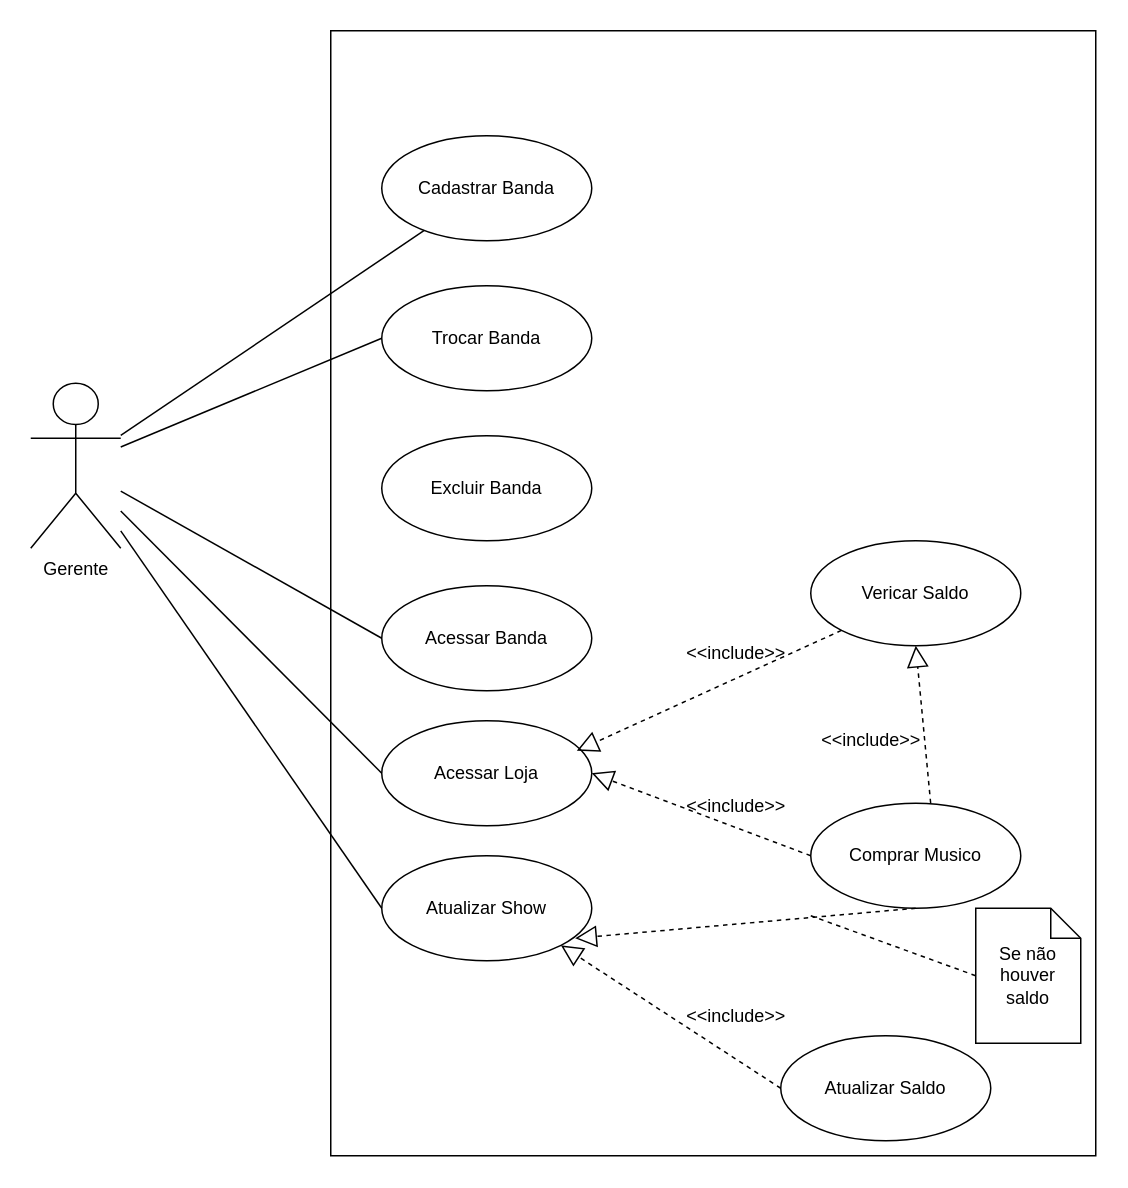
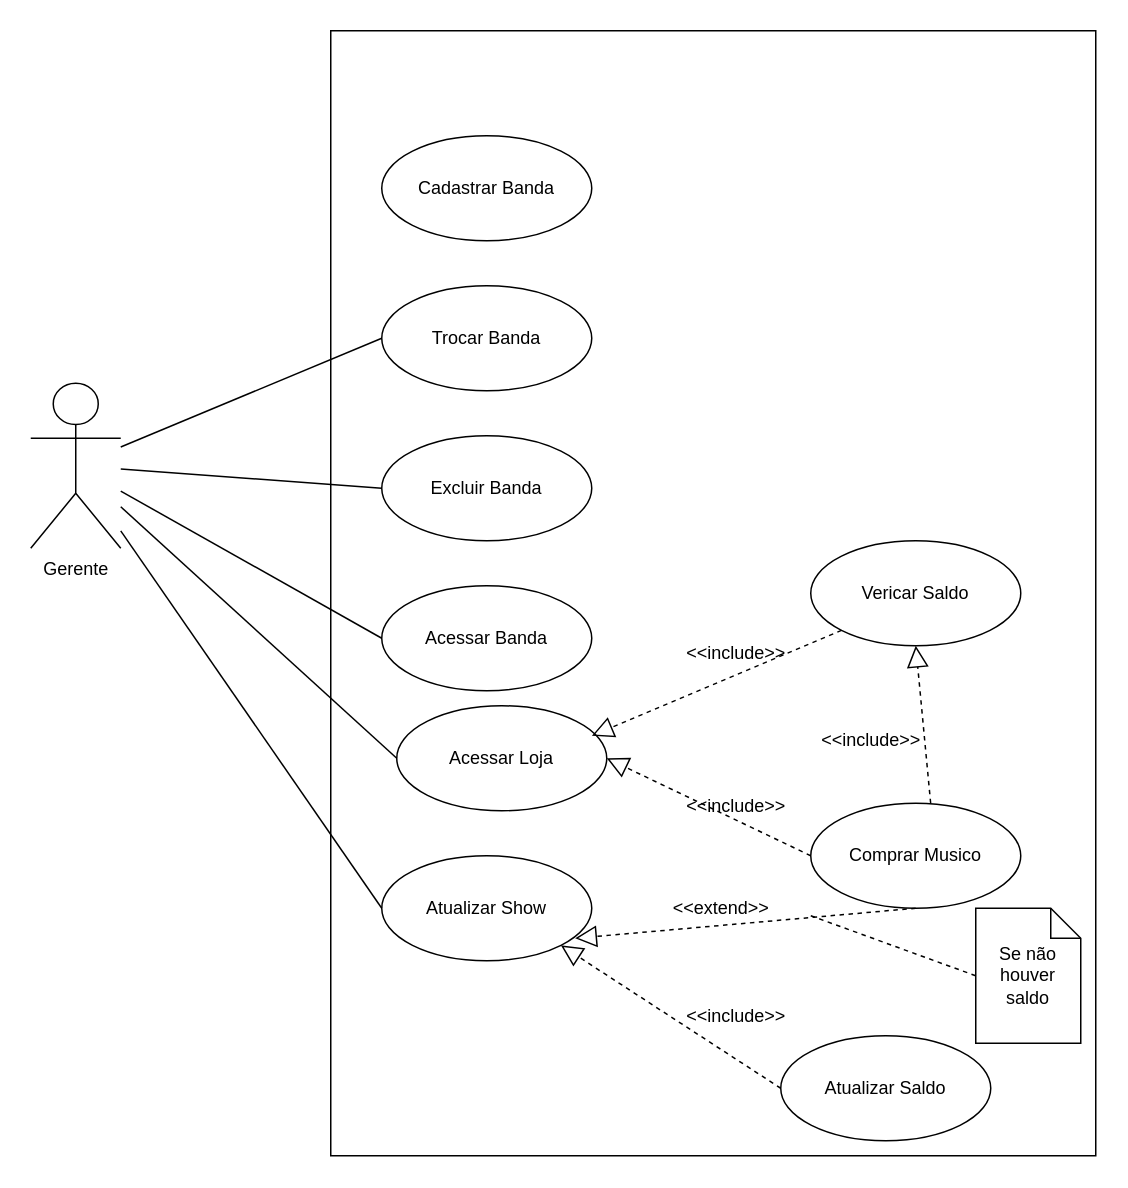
edge "Cadastrar Banda" -- "Gerente": now "Excluir Banda" -- "Gerente"
node "Acessar Loja": moved (487, 773) -> (502, 758)
node "<<extend>>": added
